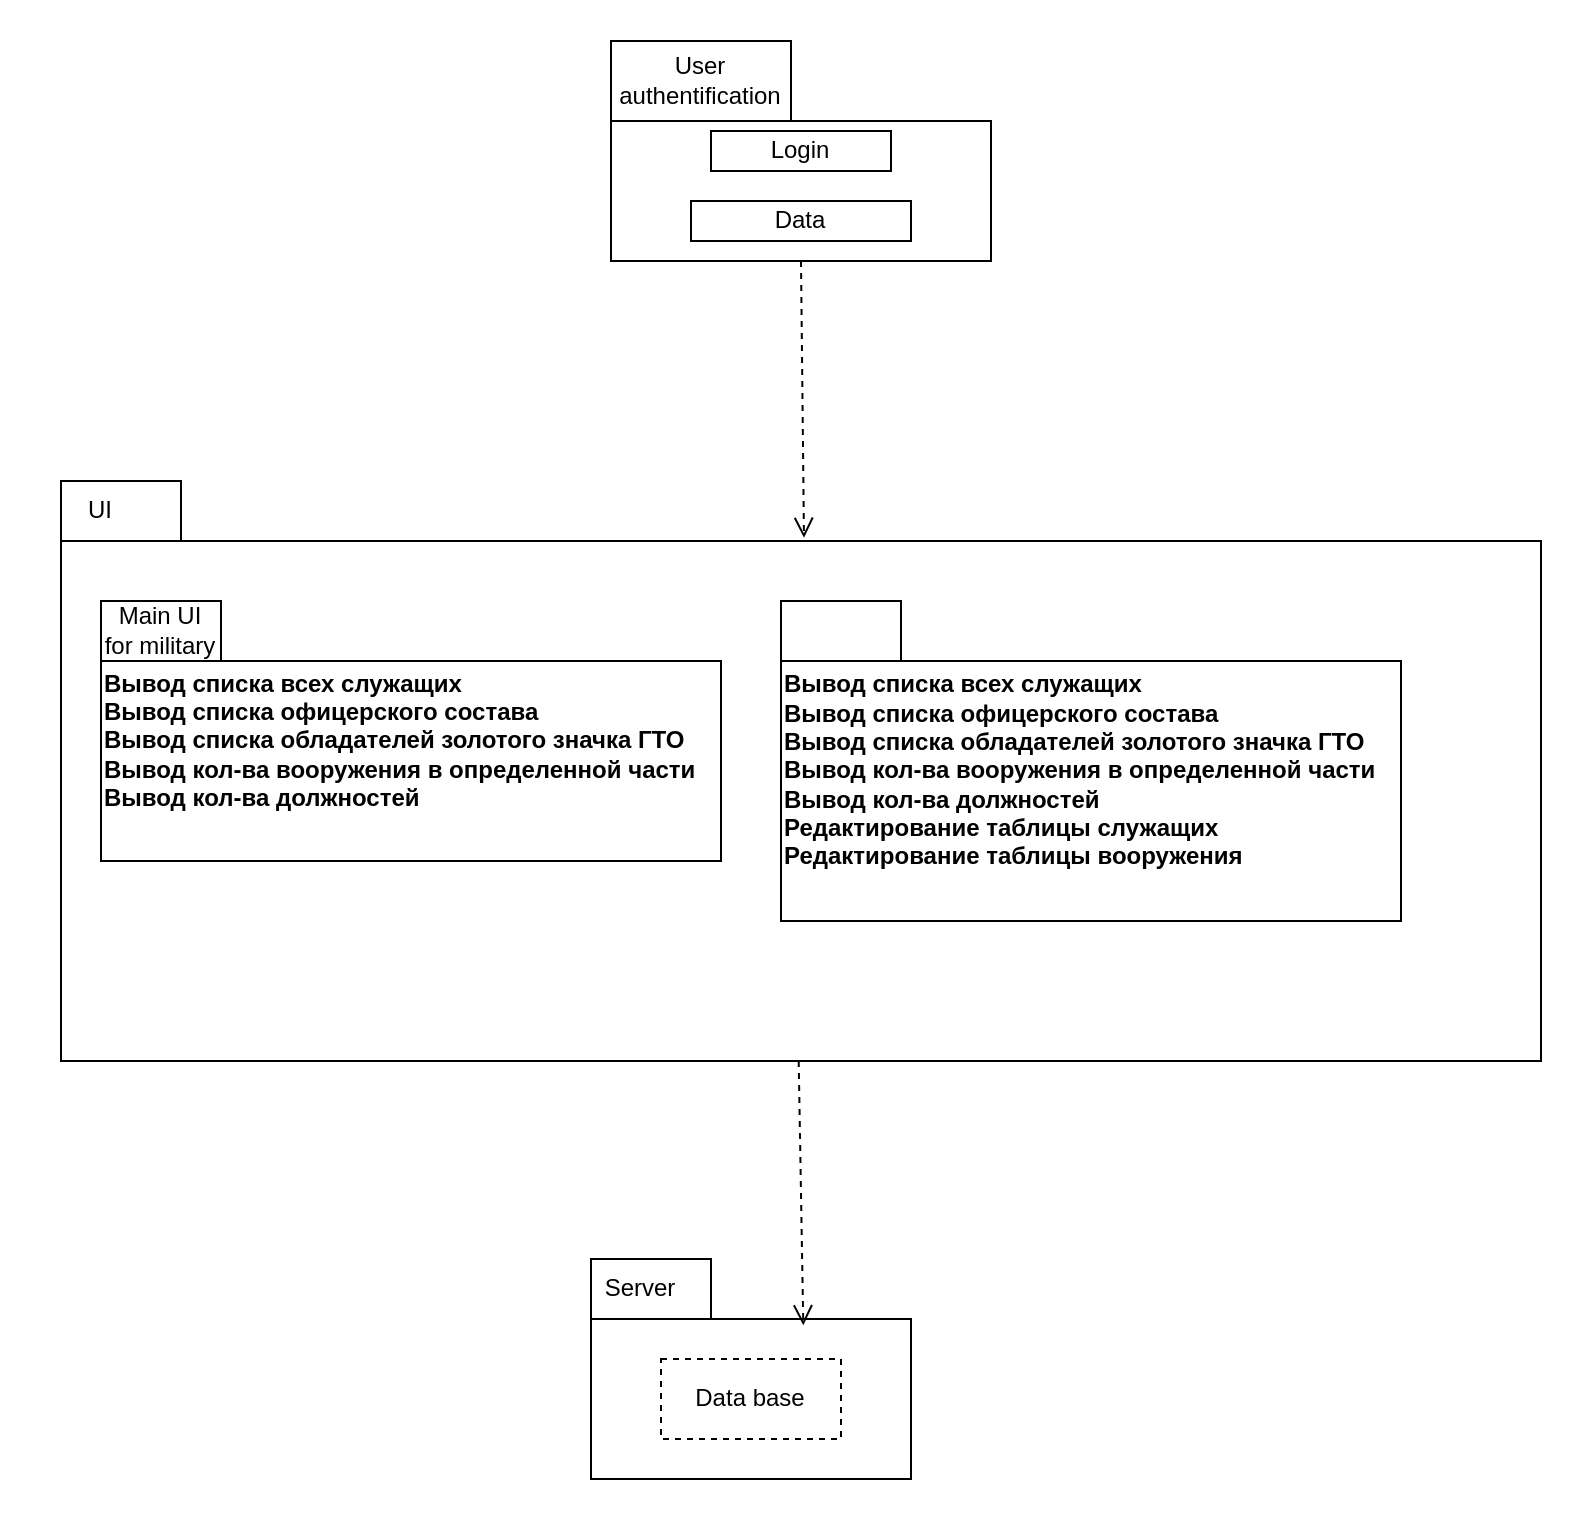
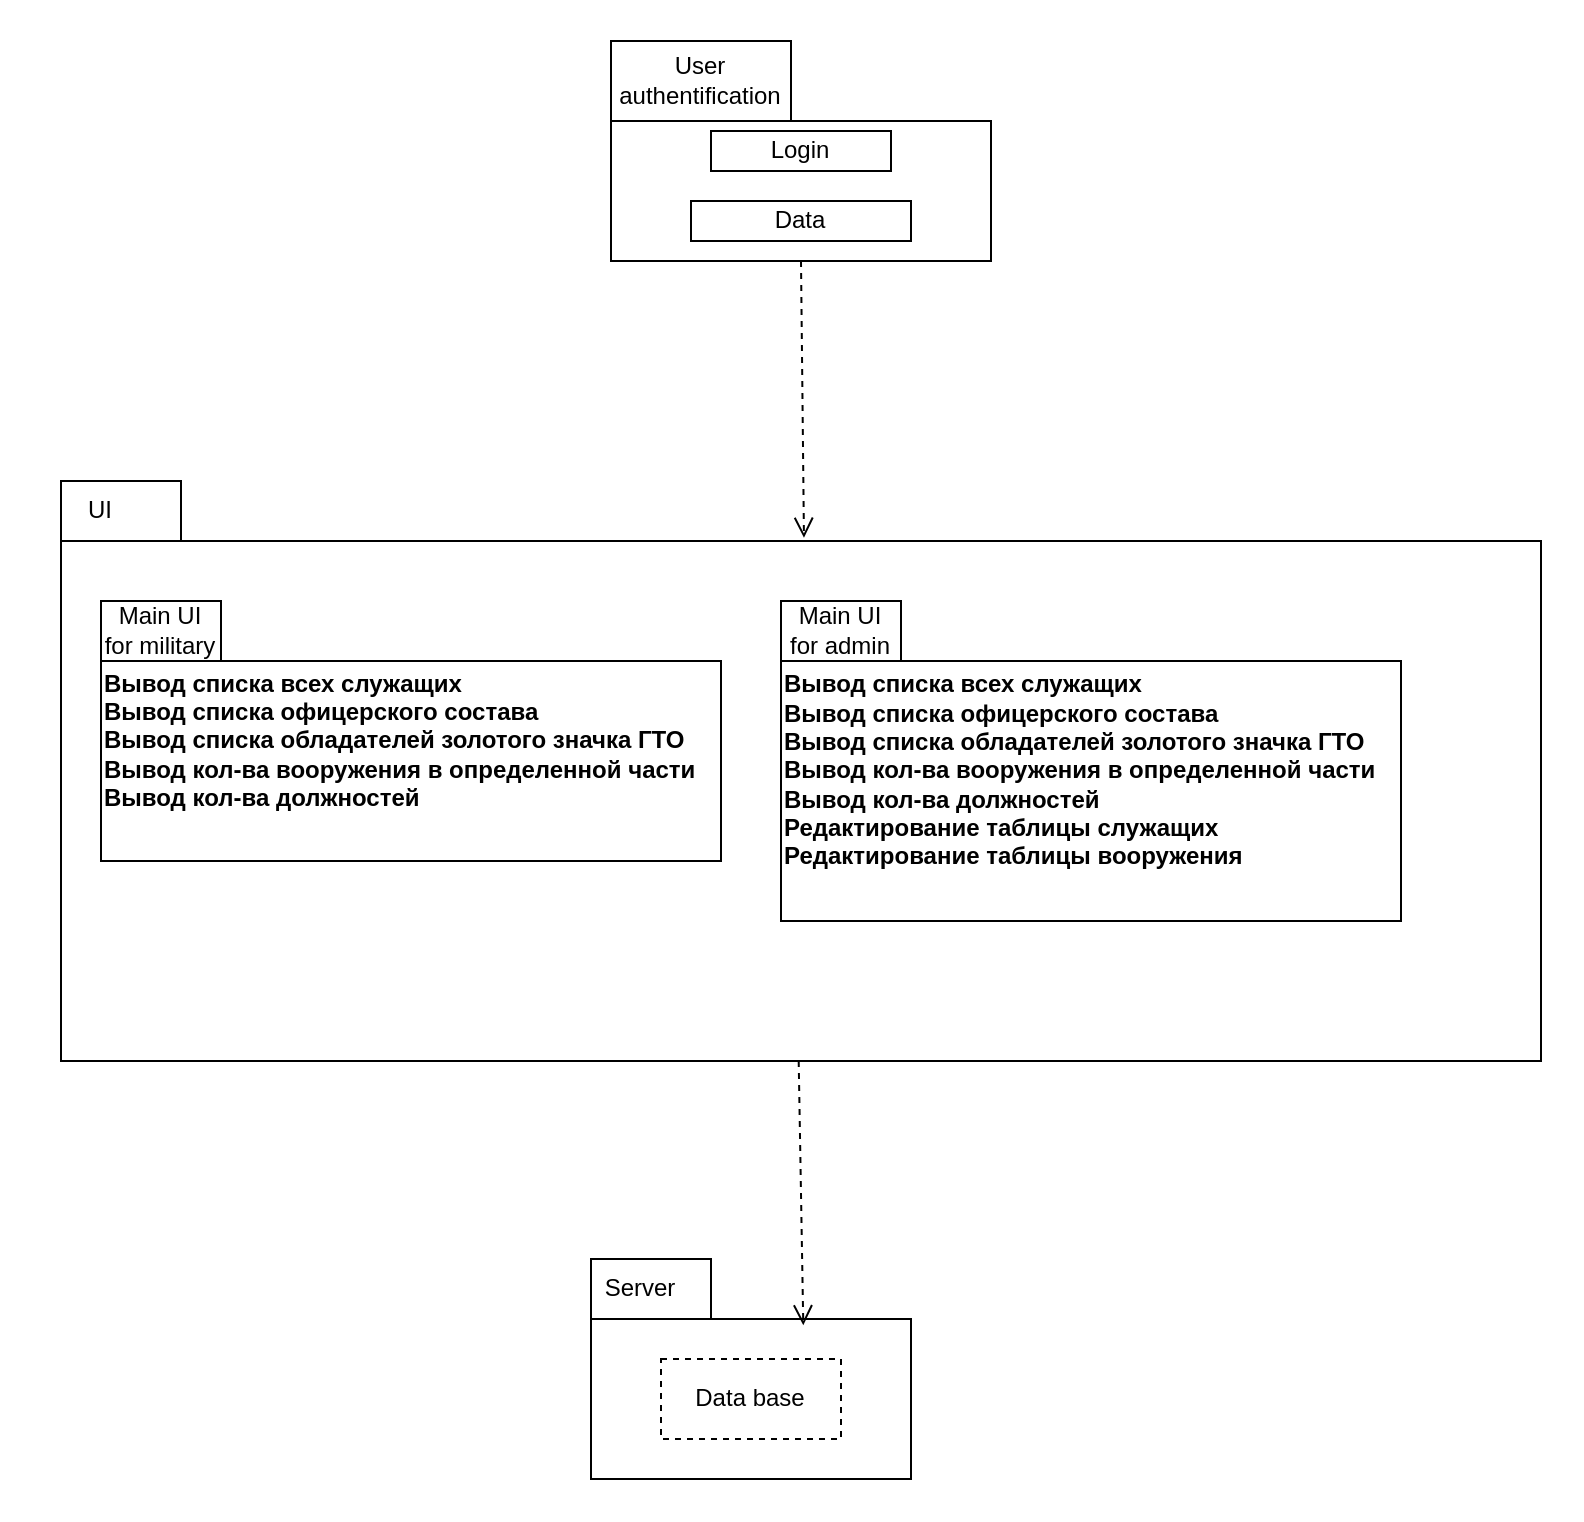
node "Main UI for admin": added
